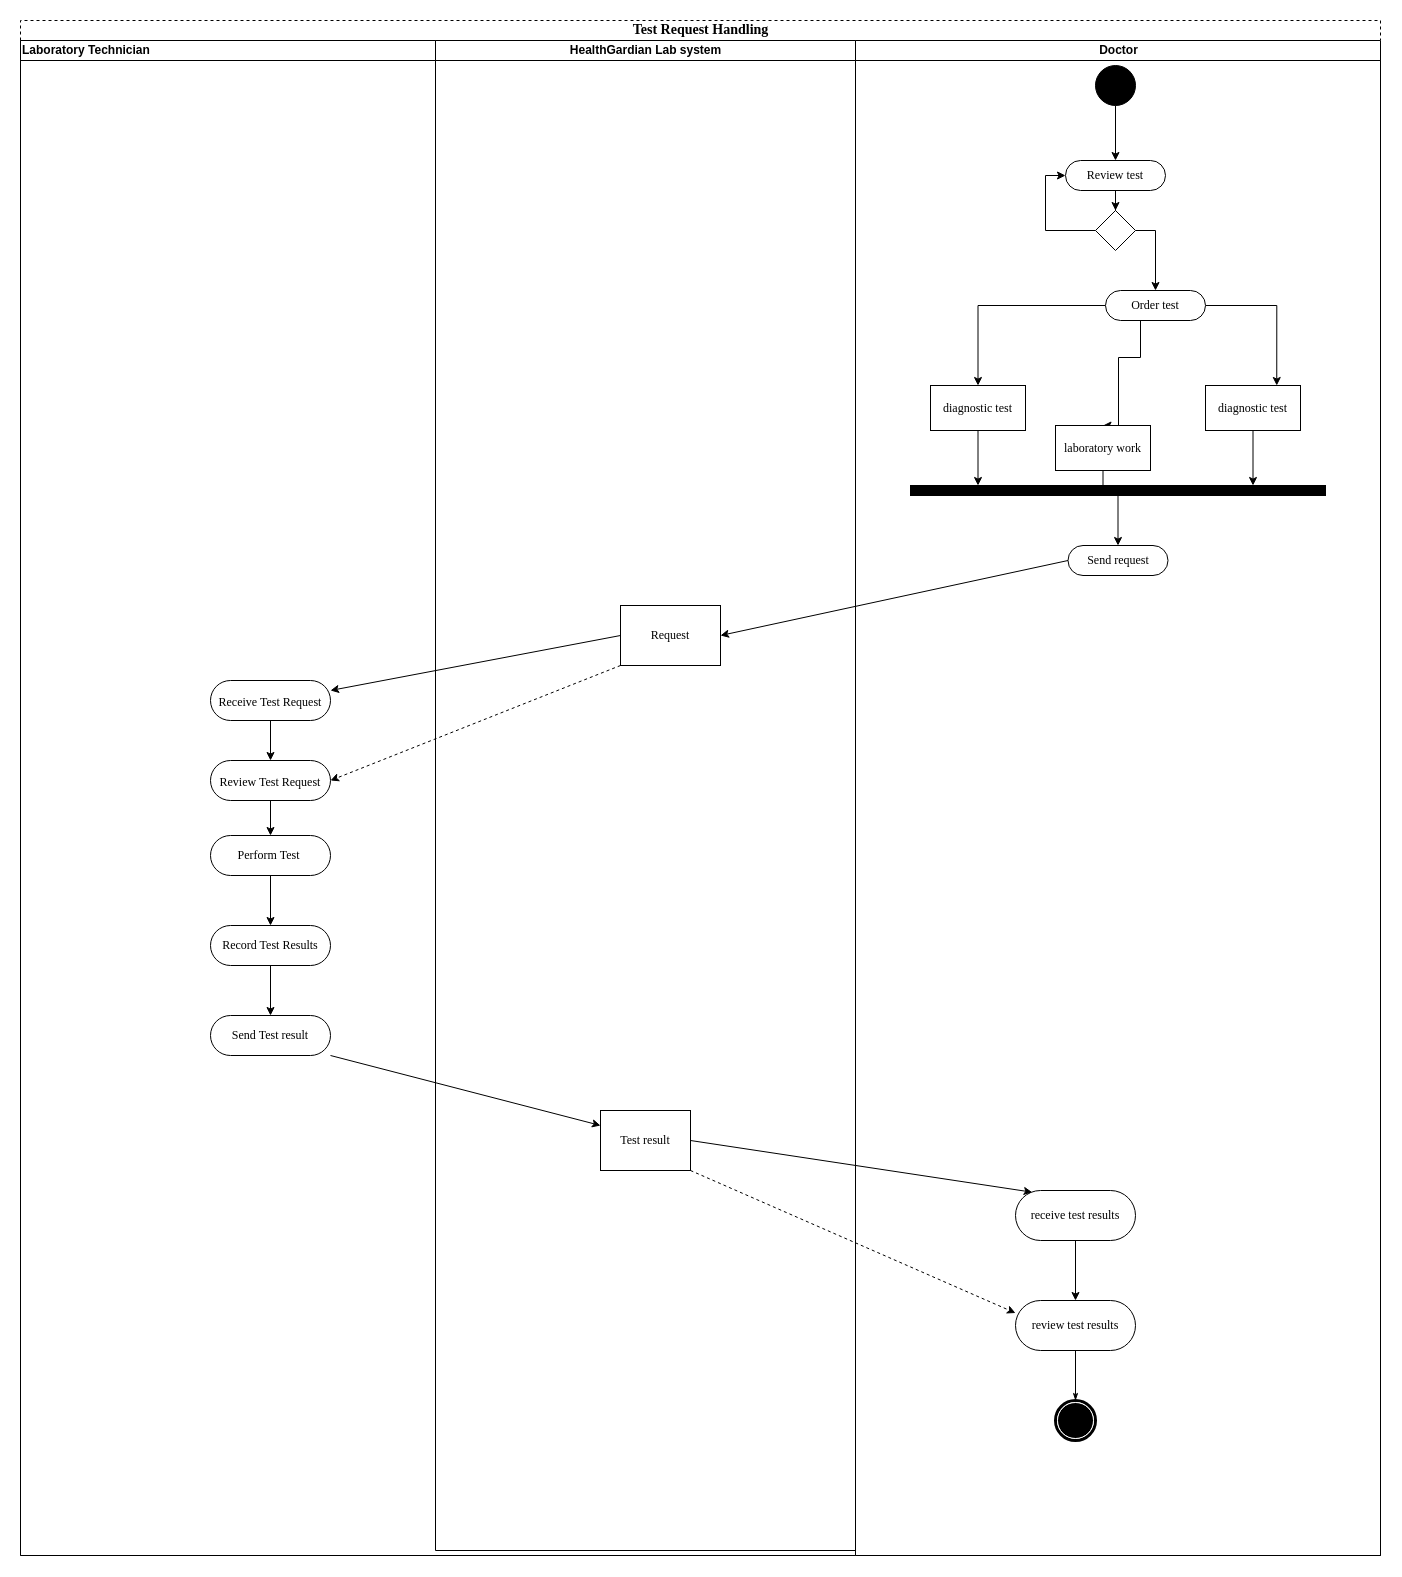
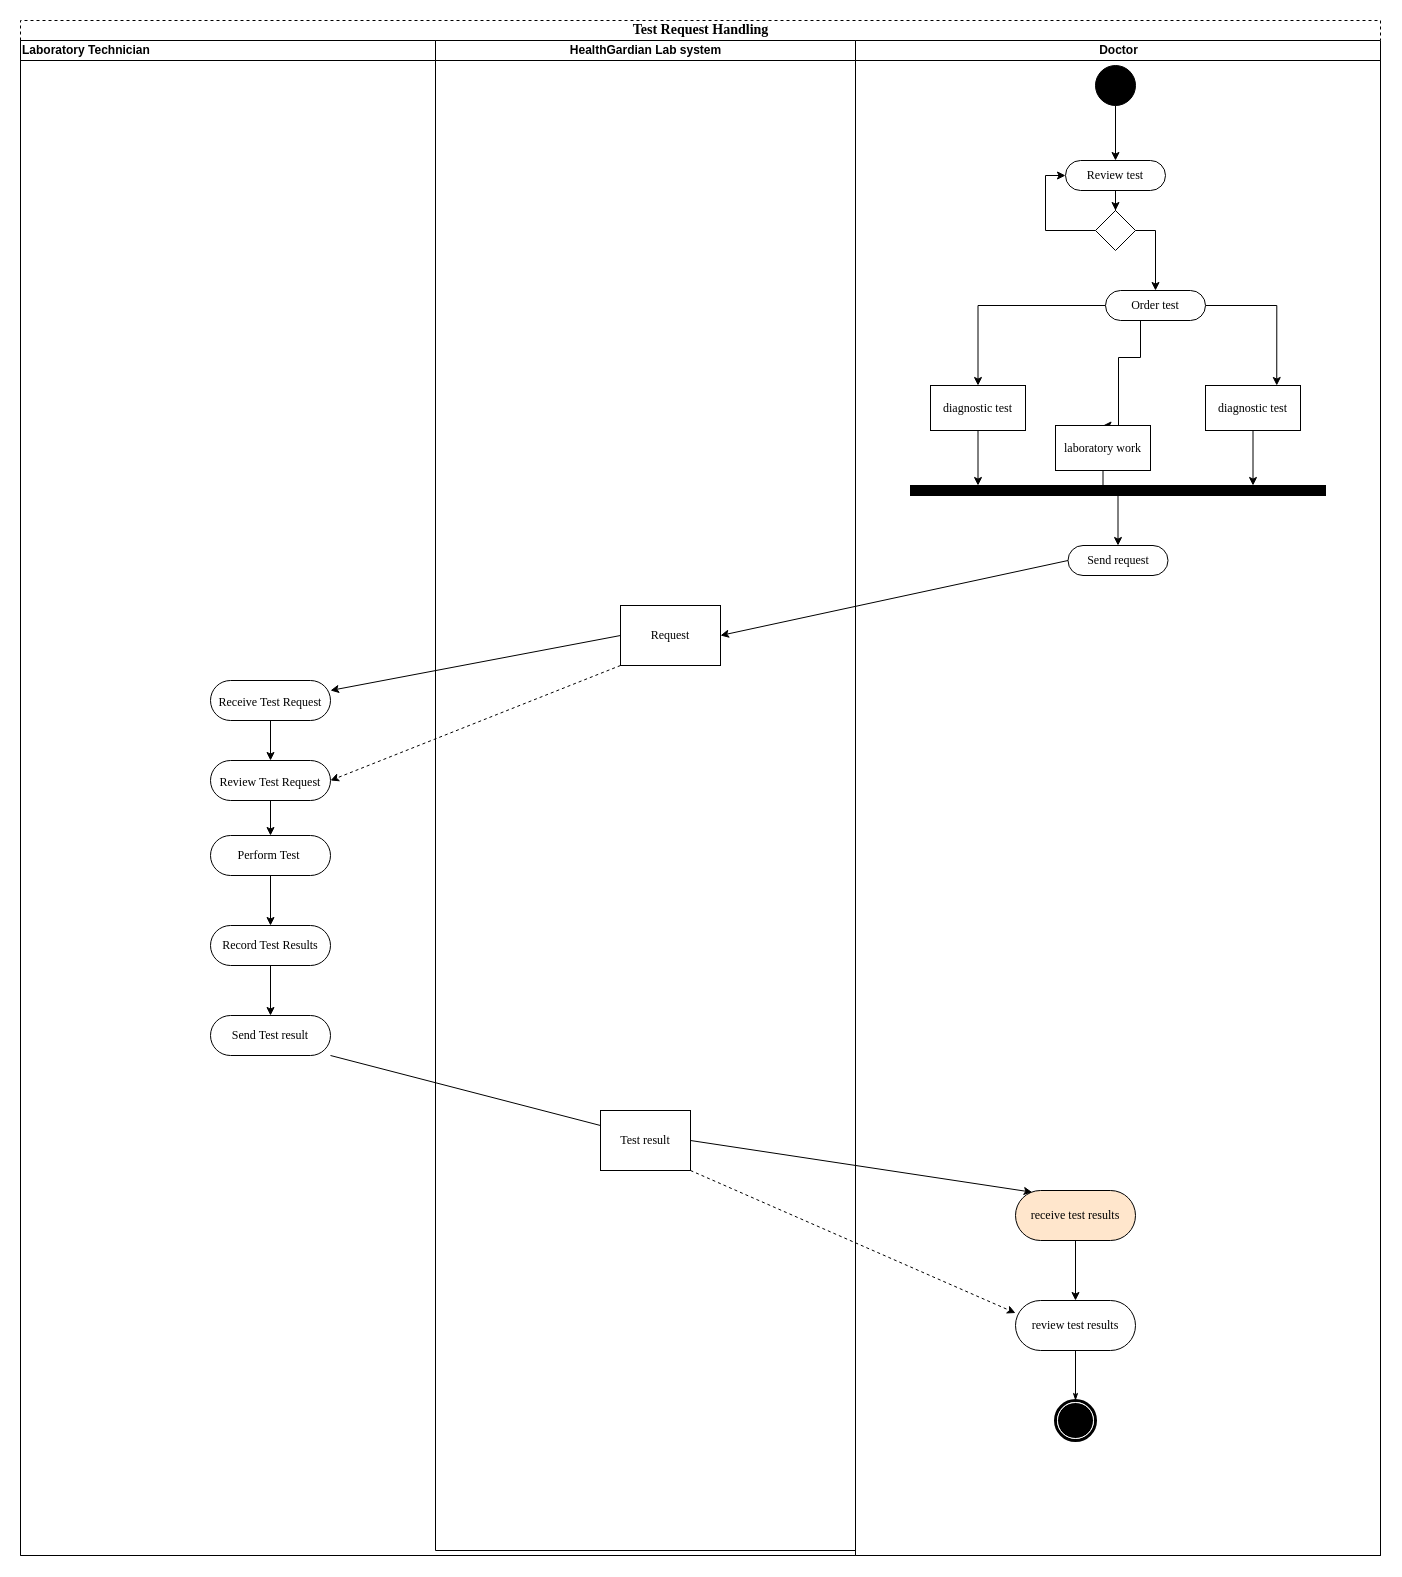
edge "Send Test result" -> "Test result": arrowhead classic -> none
node "receive test results": fillcolor #ffffff -> #ffe6cc
